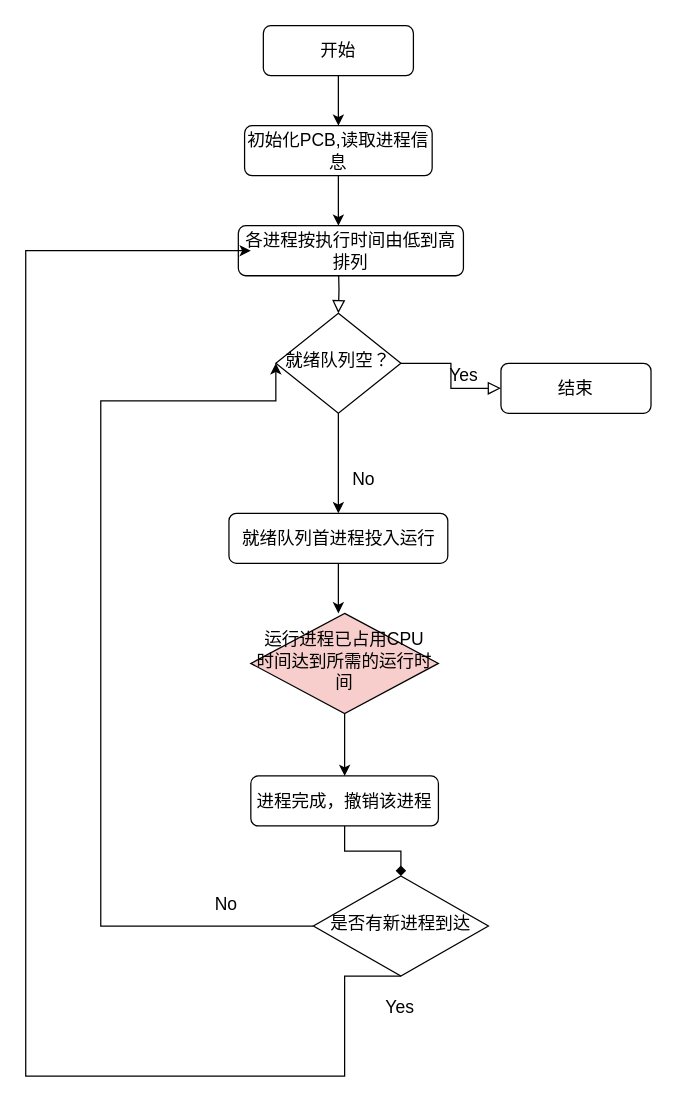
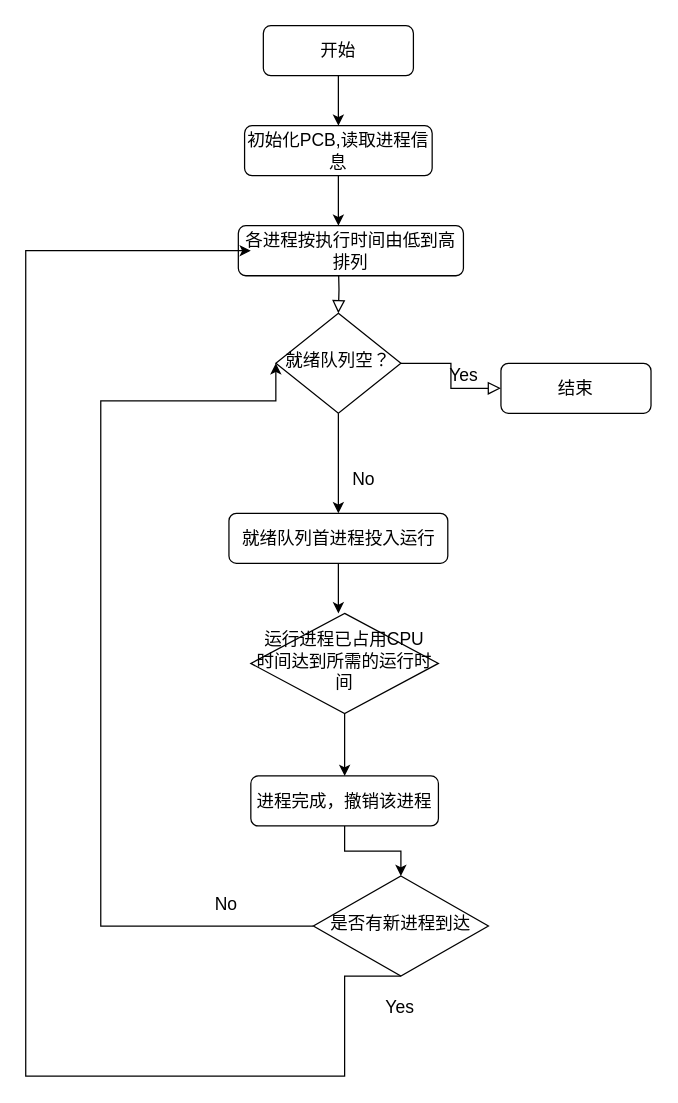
node "运行进程已占用CPU时间达到所需的运行时间": fillcolor #f8cecc -> #ffffff
edge "进程完成，撤销该进程" -> "是否有新进程到达": arrowhead diamond -> classic
